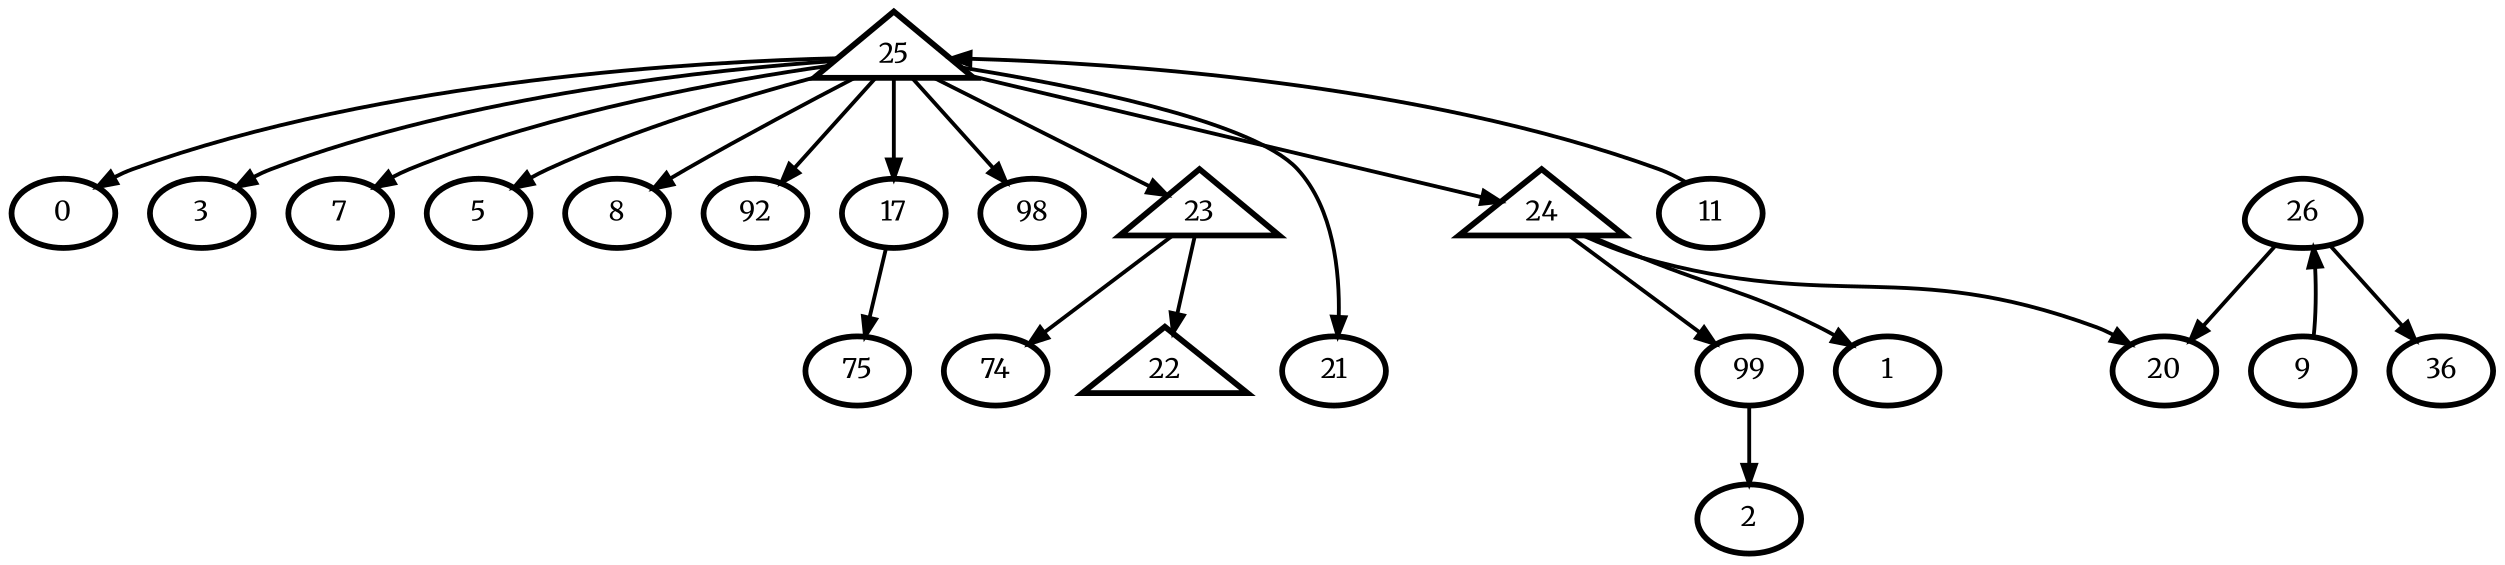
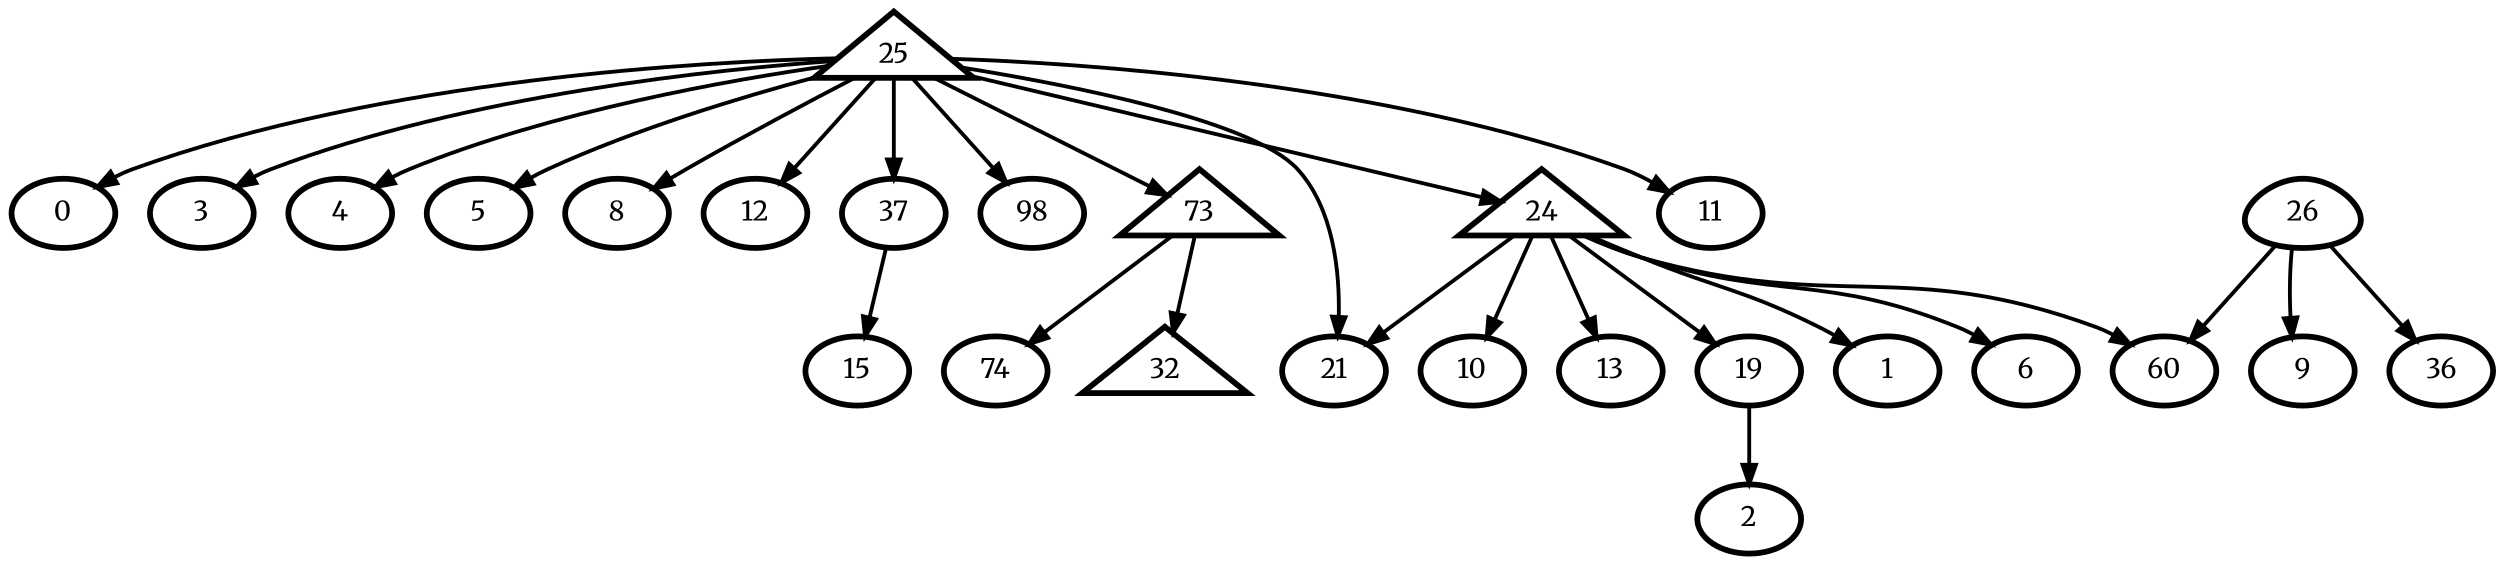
edge "11" -> "25": reversed
node "7": label "7" -> "4"
node "92": label "92" -> "12"
node "17": label "17" -> "37"
node "23": label "23" -> "73"
edge "24" -> "21": added
edge "9" -> "26": reversed
node "75": label "75" -> "15"
node "22": label "22" -> "32"
node "10": added
node "13": added
node "99": label "99" -> "19"
node "6": added
node "20": label "20" -> "60"
